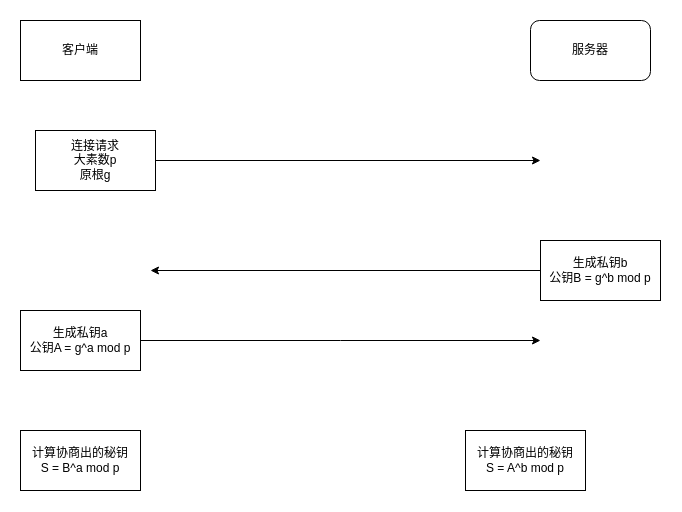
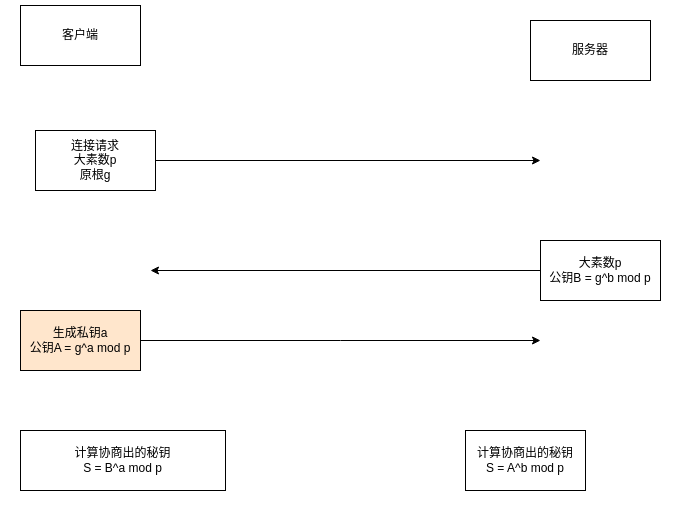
node "客户端": moved (81, 51) -> (81, 36)
node "服务器": shape rounded rectangle -> rectangle
node "生成私钥b 公钥B = g^b mod p": label "生成私钥b 公钥B = g^b mod p" -> "大素数p 公钥B = g^b mod p"
node "生成私钥a 公钥A = g^a mod p": fillcolor #ffffff -> #ffe6cc
node "计算协商出的秘钥 S = B^a mod p": size 120x60 -> 205x60
